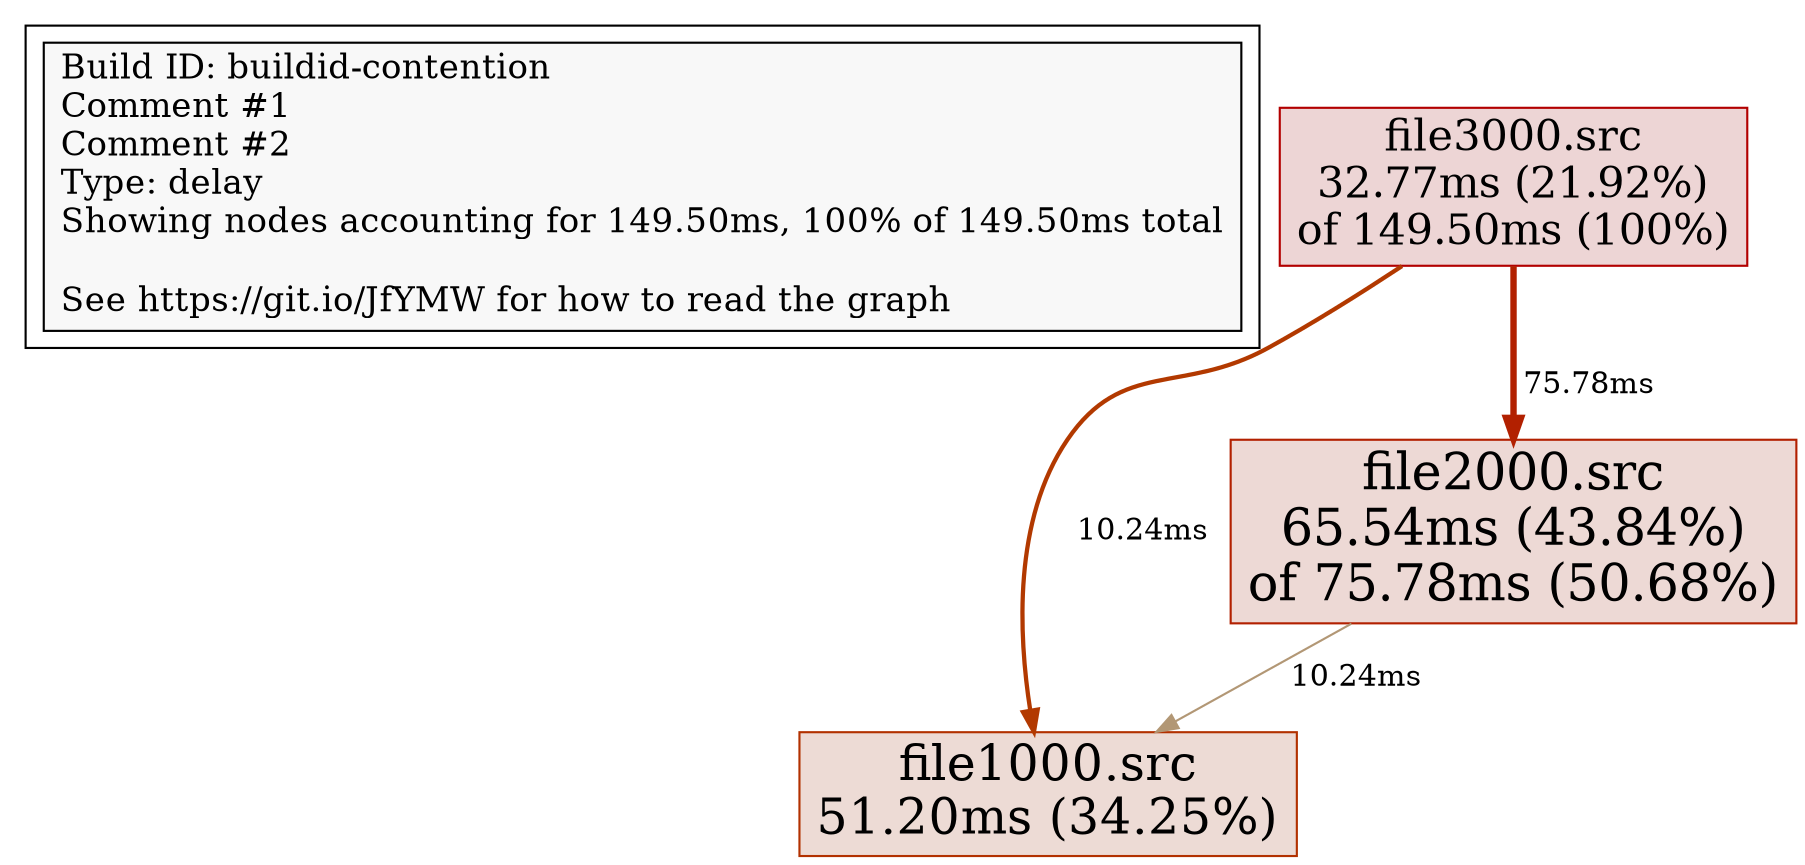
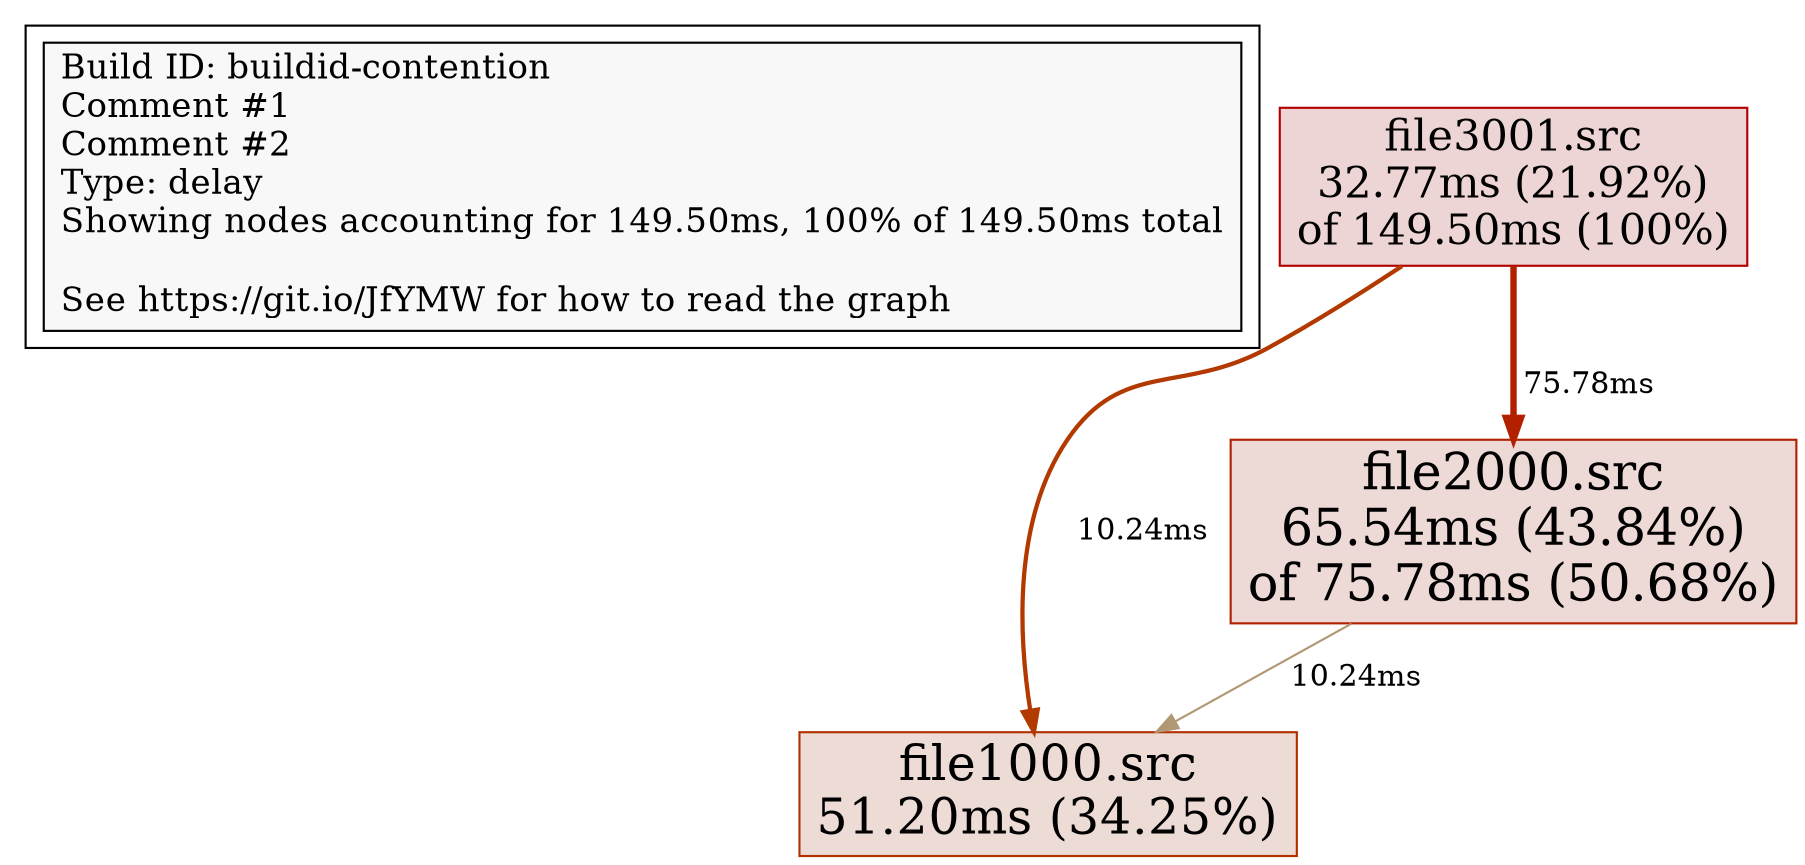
node "file3000.src 32.77ms (21.92%) of 149.50ms (100%)": label "file3000.src 32.77ms (21.92%) of 149.50ms (100%)" -> "file3001.src 32.77ms (21.92%) of 149.50ms (100%)"
